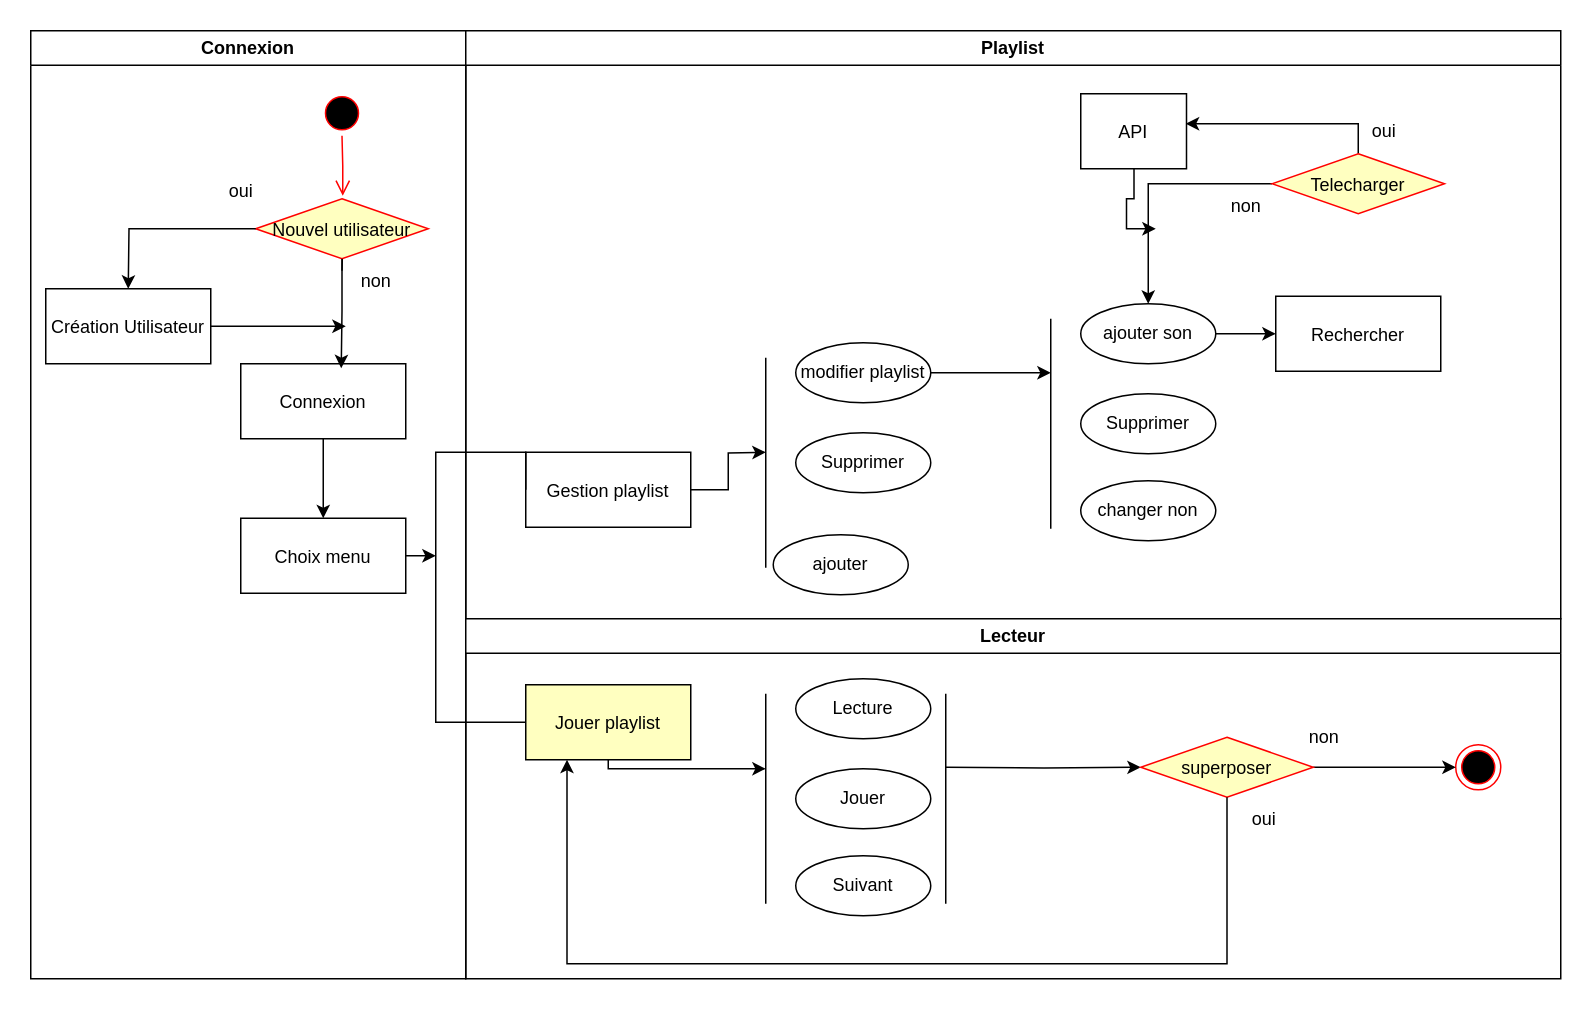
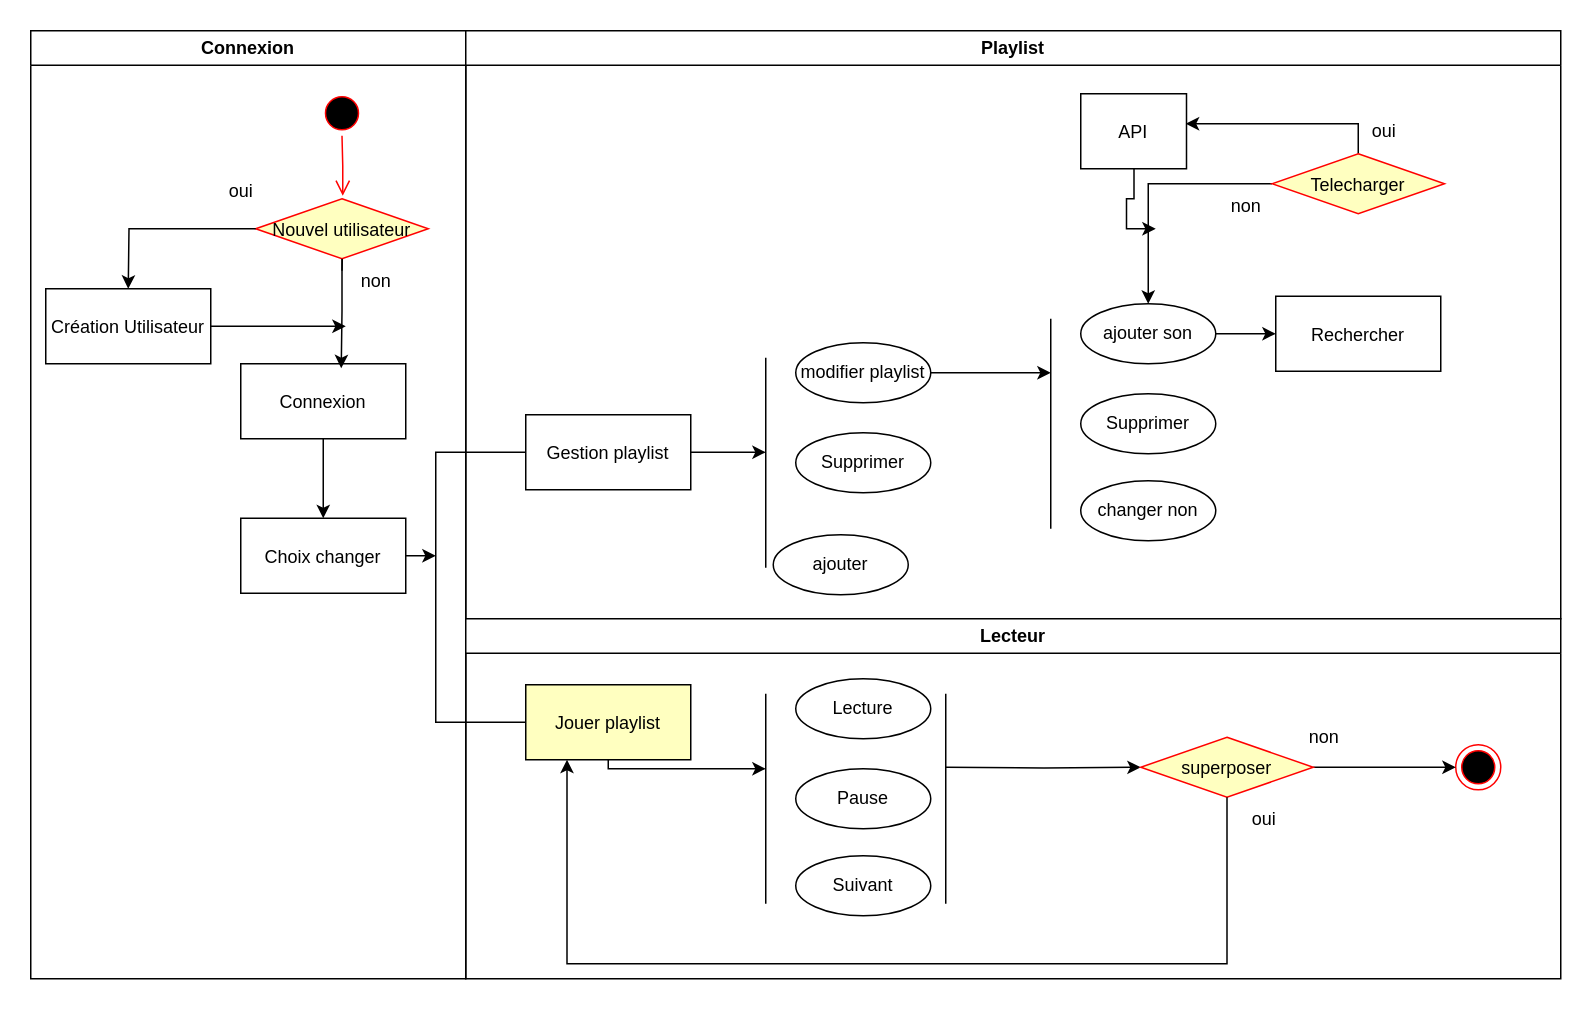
node "Gestion playlist": moved (608, 490) -> (608, 452)
node "Choix menu": label "Choix menu" -> "Choix changer"
node "Jouer": label "Jouer" -> "Pause"
